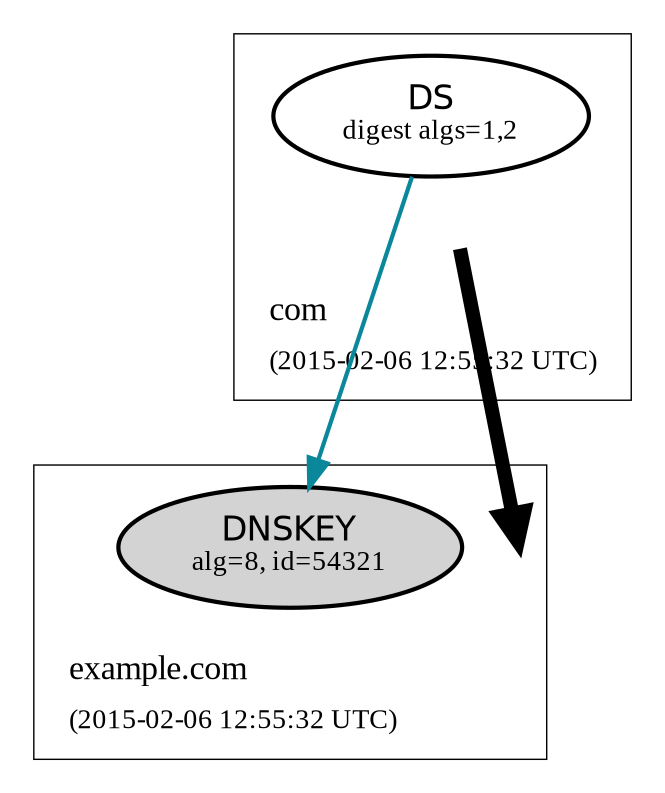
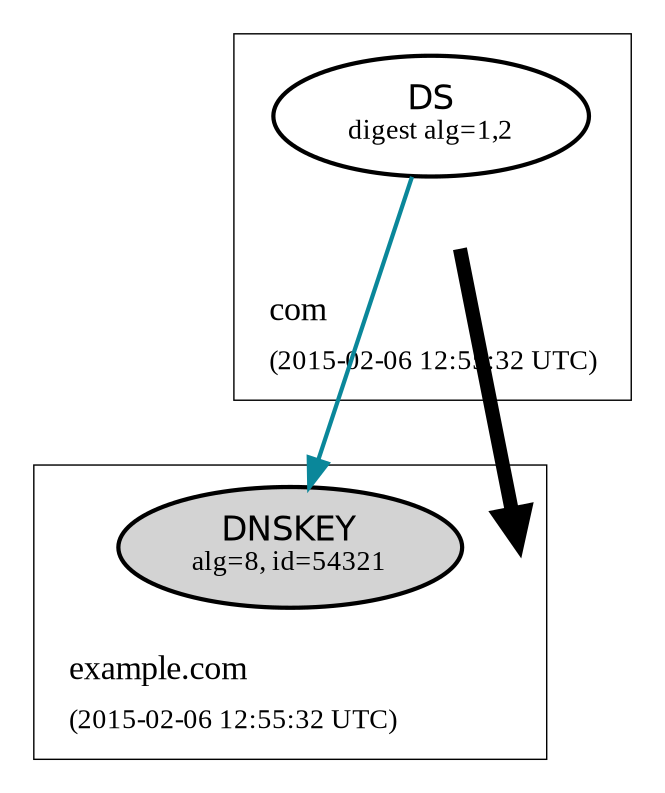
node "DS": text "digest algs=1,2" -> "digest alg=1,2"
